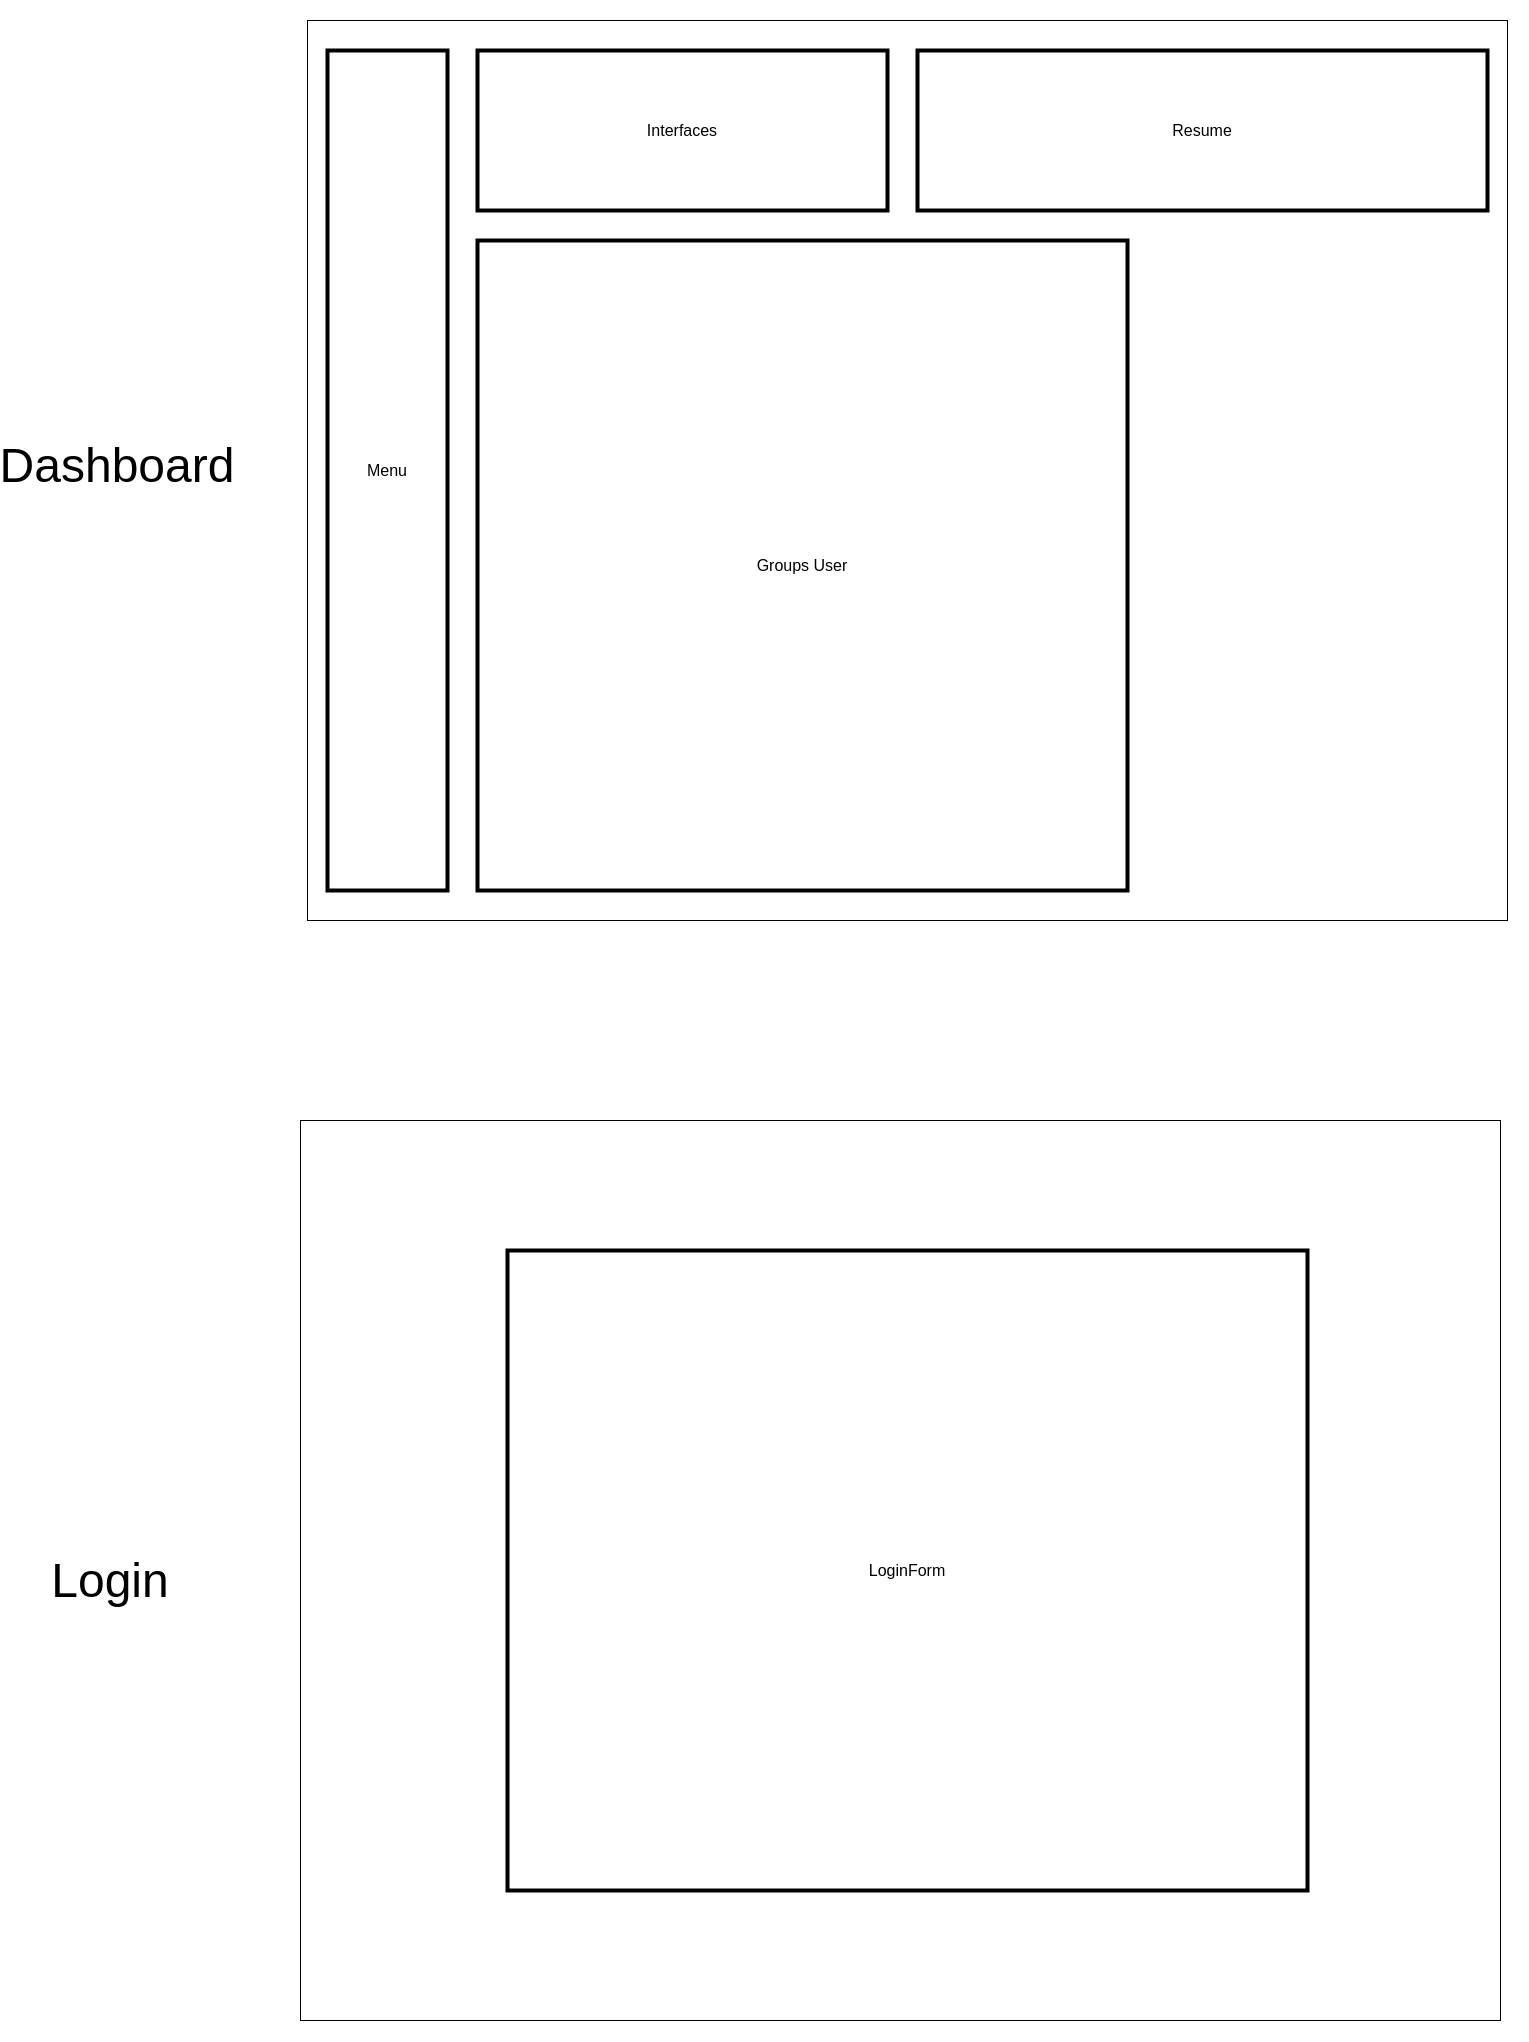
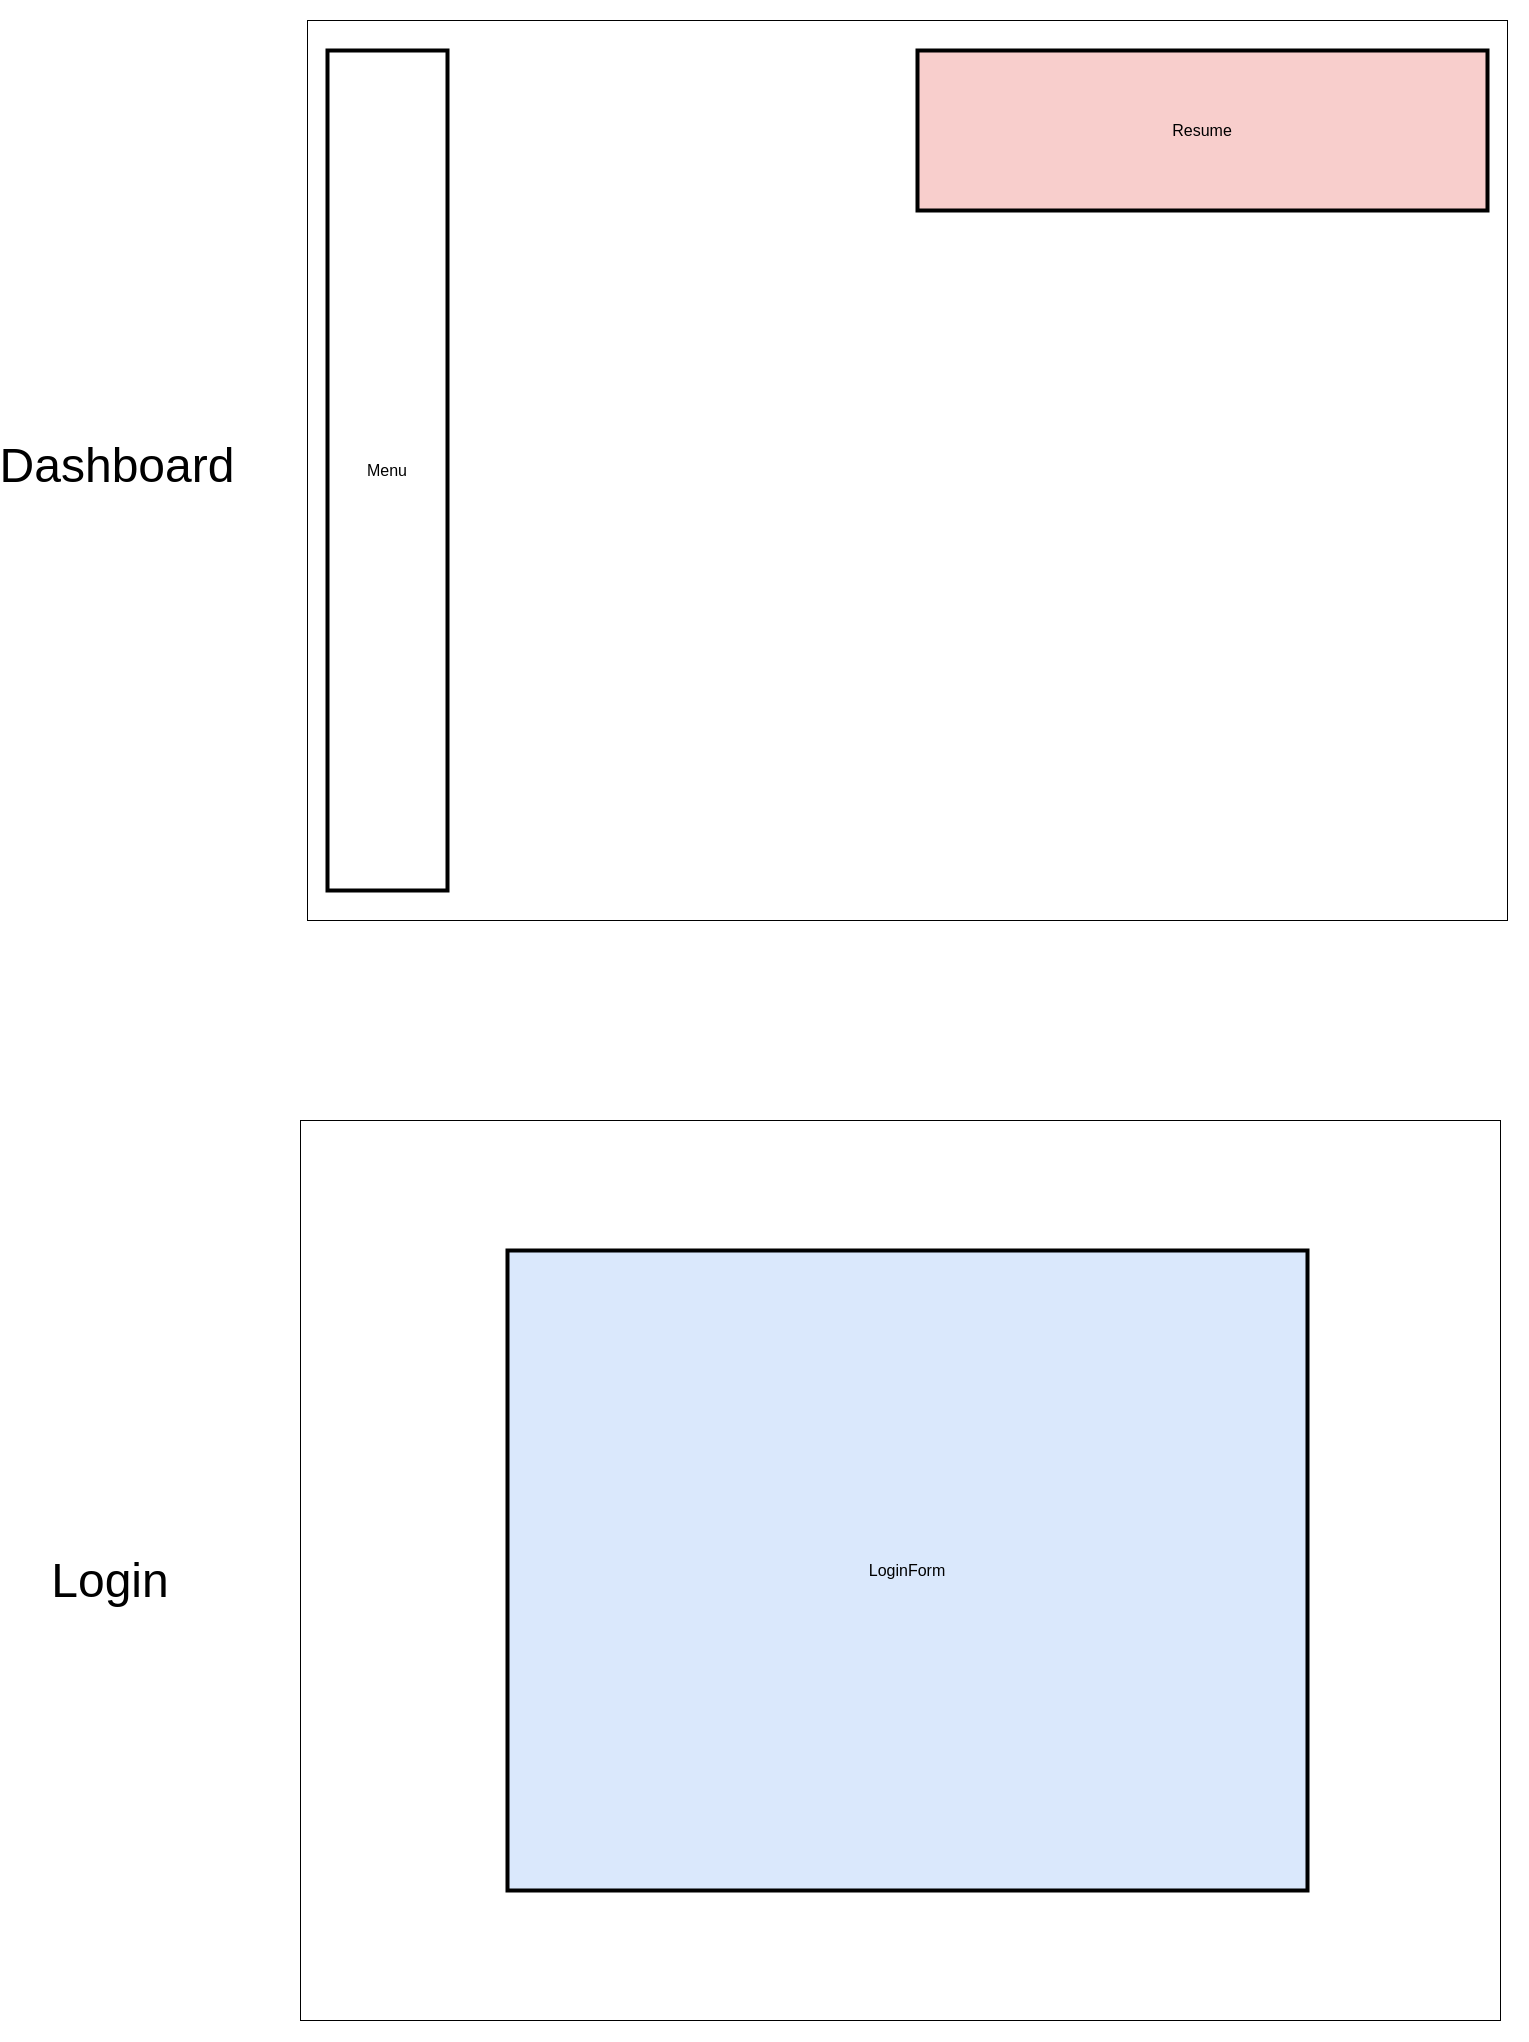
node "Interfaces": removed
node "Resume": fillcolor #ffffff -> #f8cecc
node "Groups User": removed
node "LoginForm": fillcolor #ffffff -> #dae8fc
